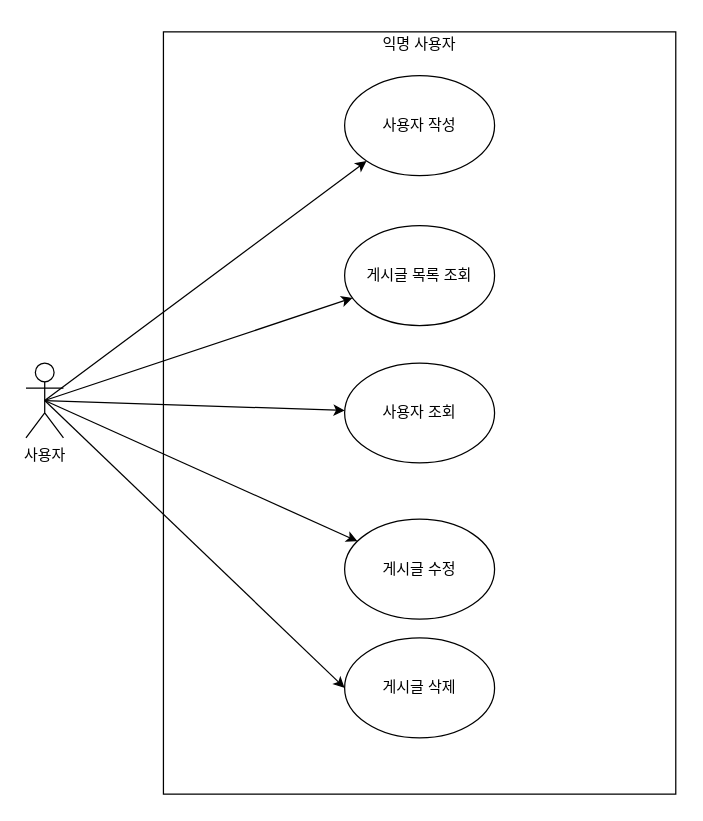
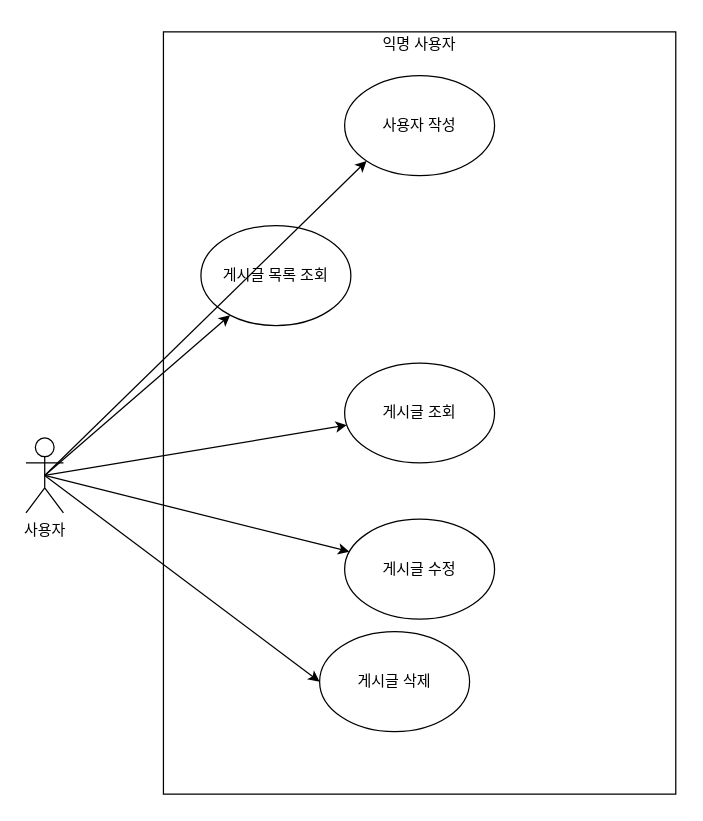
node "게시글 목록 조회": moved (419, 276) -> (276, 276)
node "사용자": moved (44, 401) -> (44, 476)
node "사용자 조회": label "사용자 조회" -> "게시글 조회"
node "게시글 삭제": moved (419, 688) -> (394, 682)
